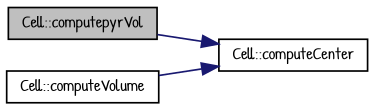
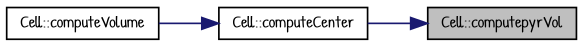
edge "Cell::computepyrVol" -> "Cell::computeCenter": reversed
